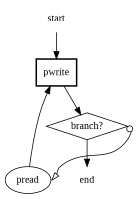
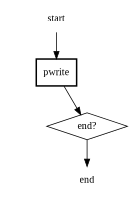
node "branch?": label "branch?" -> "end?"
node "pread": removed
